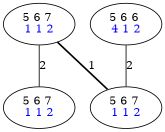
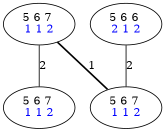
node "5 6 6": text "4 1 2" -> "2 1 2"
